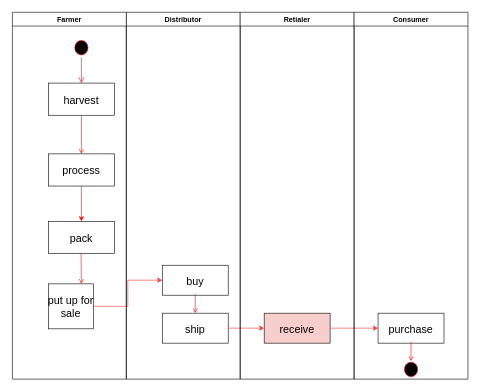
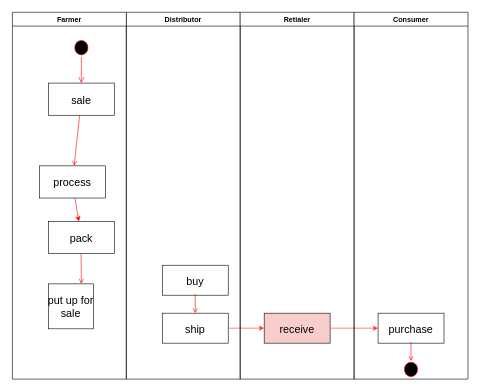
node "harvest": label "harvest" -> "sale"
node "process": moved (81, 170) -> (72, 182)
edge "put up for sale" -> "buy": removed
